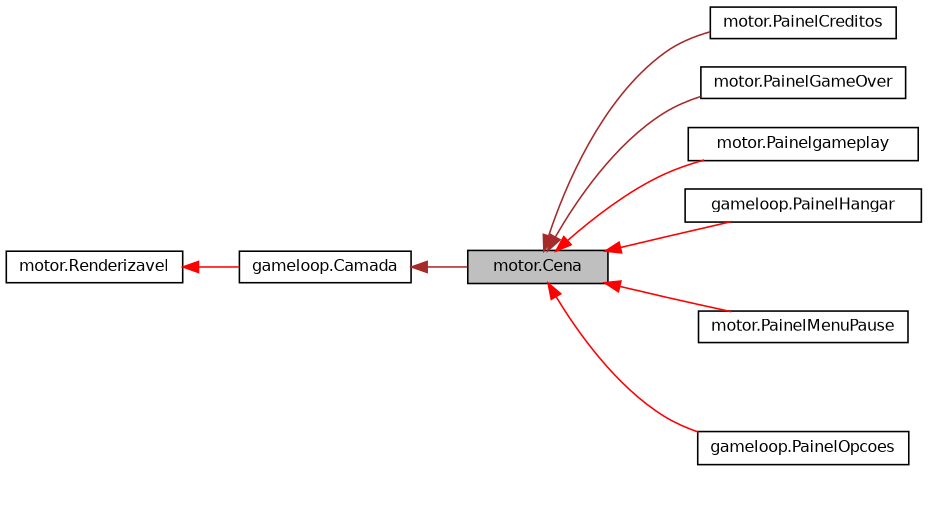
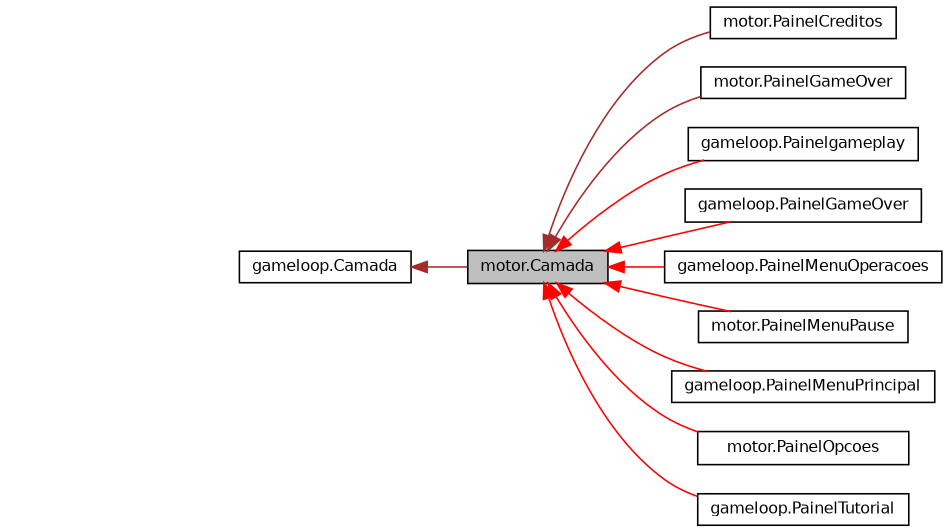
node "motor.Painelgameplay": label "motor.Painelgameplay" -> "gameloop.Painelgameplay"
node "gameloop.PainelHangar": label "gameloop.PainelHangar" -> "gameloop.PainelGameOver"
node "motor.Renderizavel": removed
node "motor.Cena": label "motor.Cena" -> "motor.Camada"
node "gameloop.PainelMenuOperacoes": added
node "gameloop.PainelMenuPrincipal": added
node "gameloop.PainelOpcoes": label "gameloop.PainelOpcoes" -> "motor.PainelOpcoes"
node "gameloop.PainelTutorial": added
